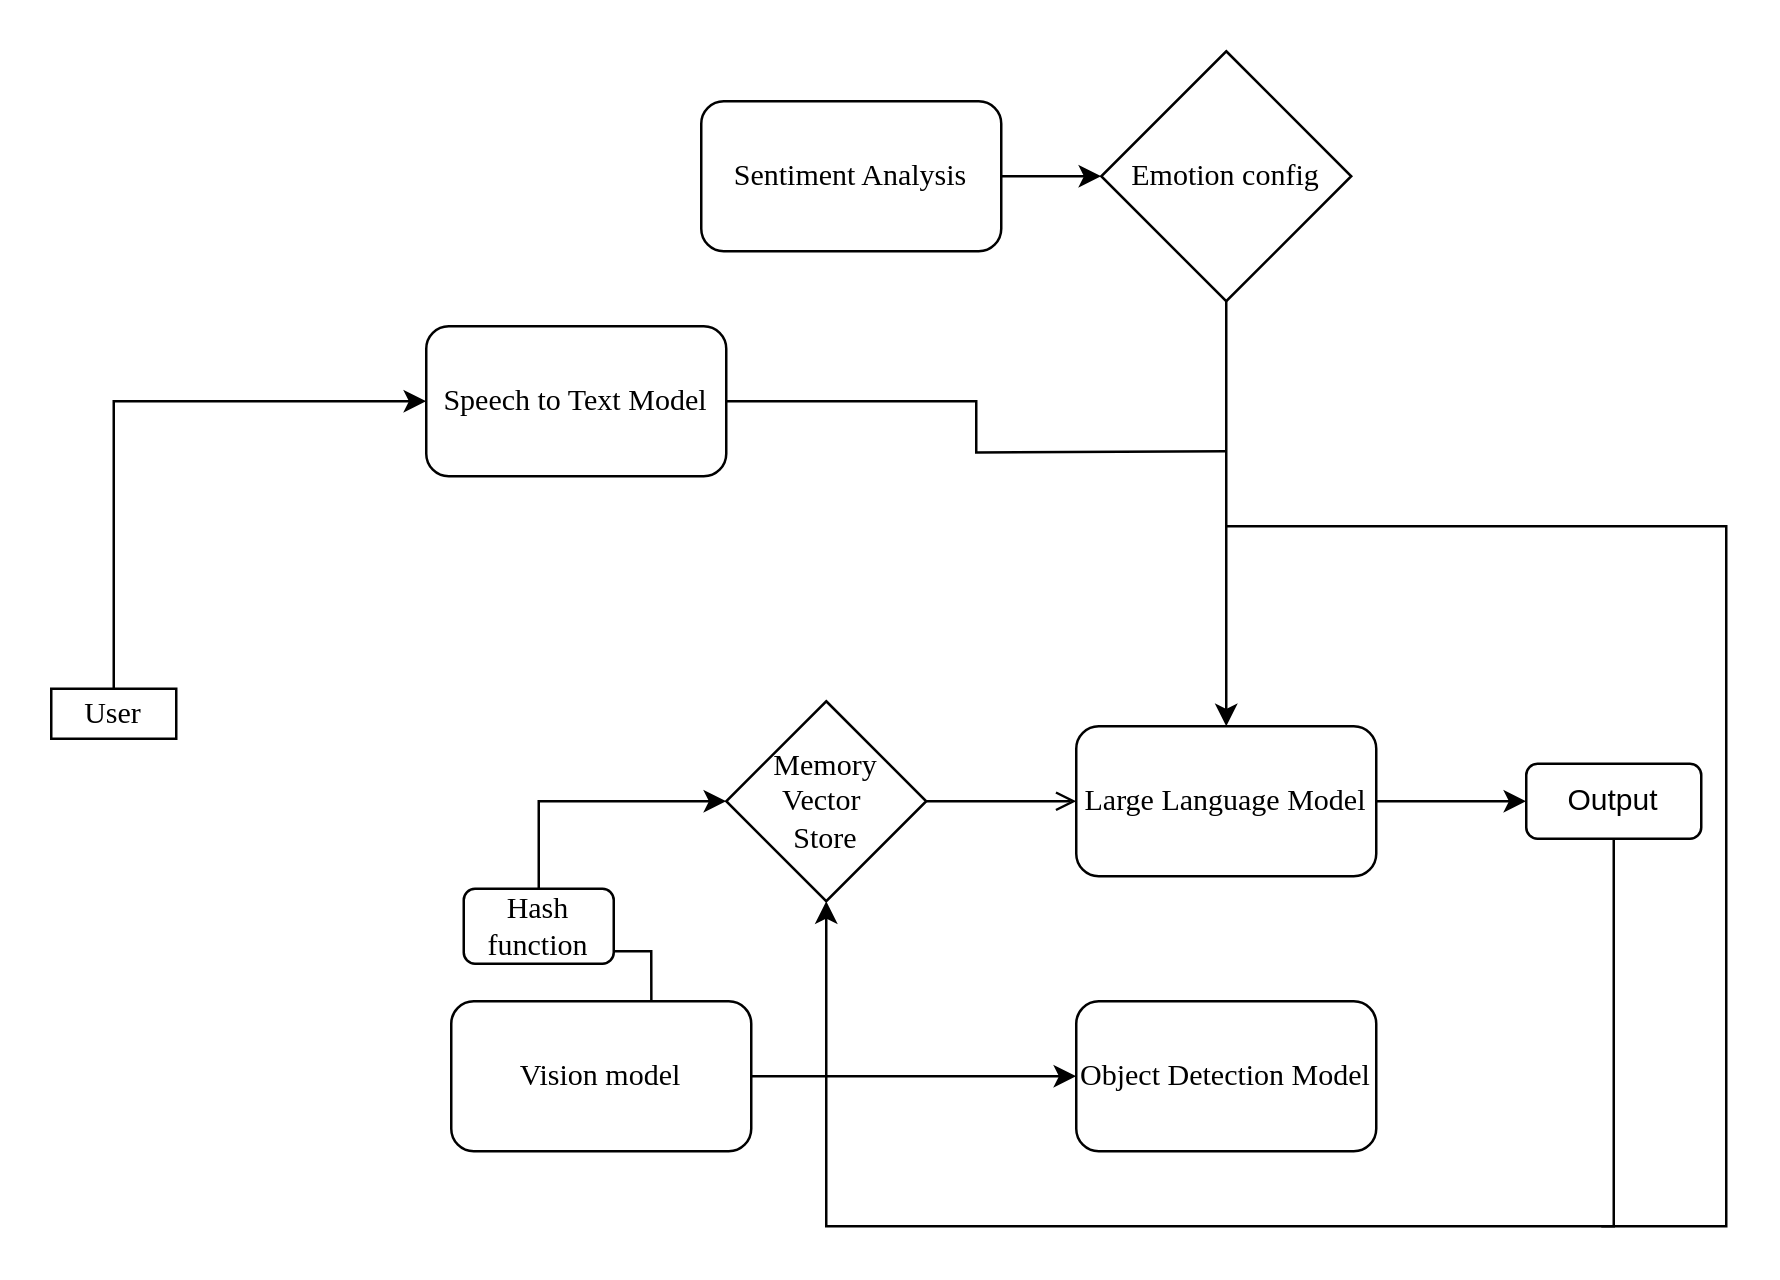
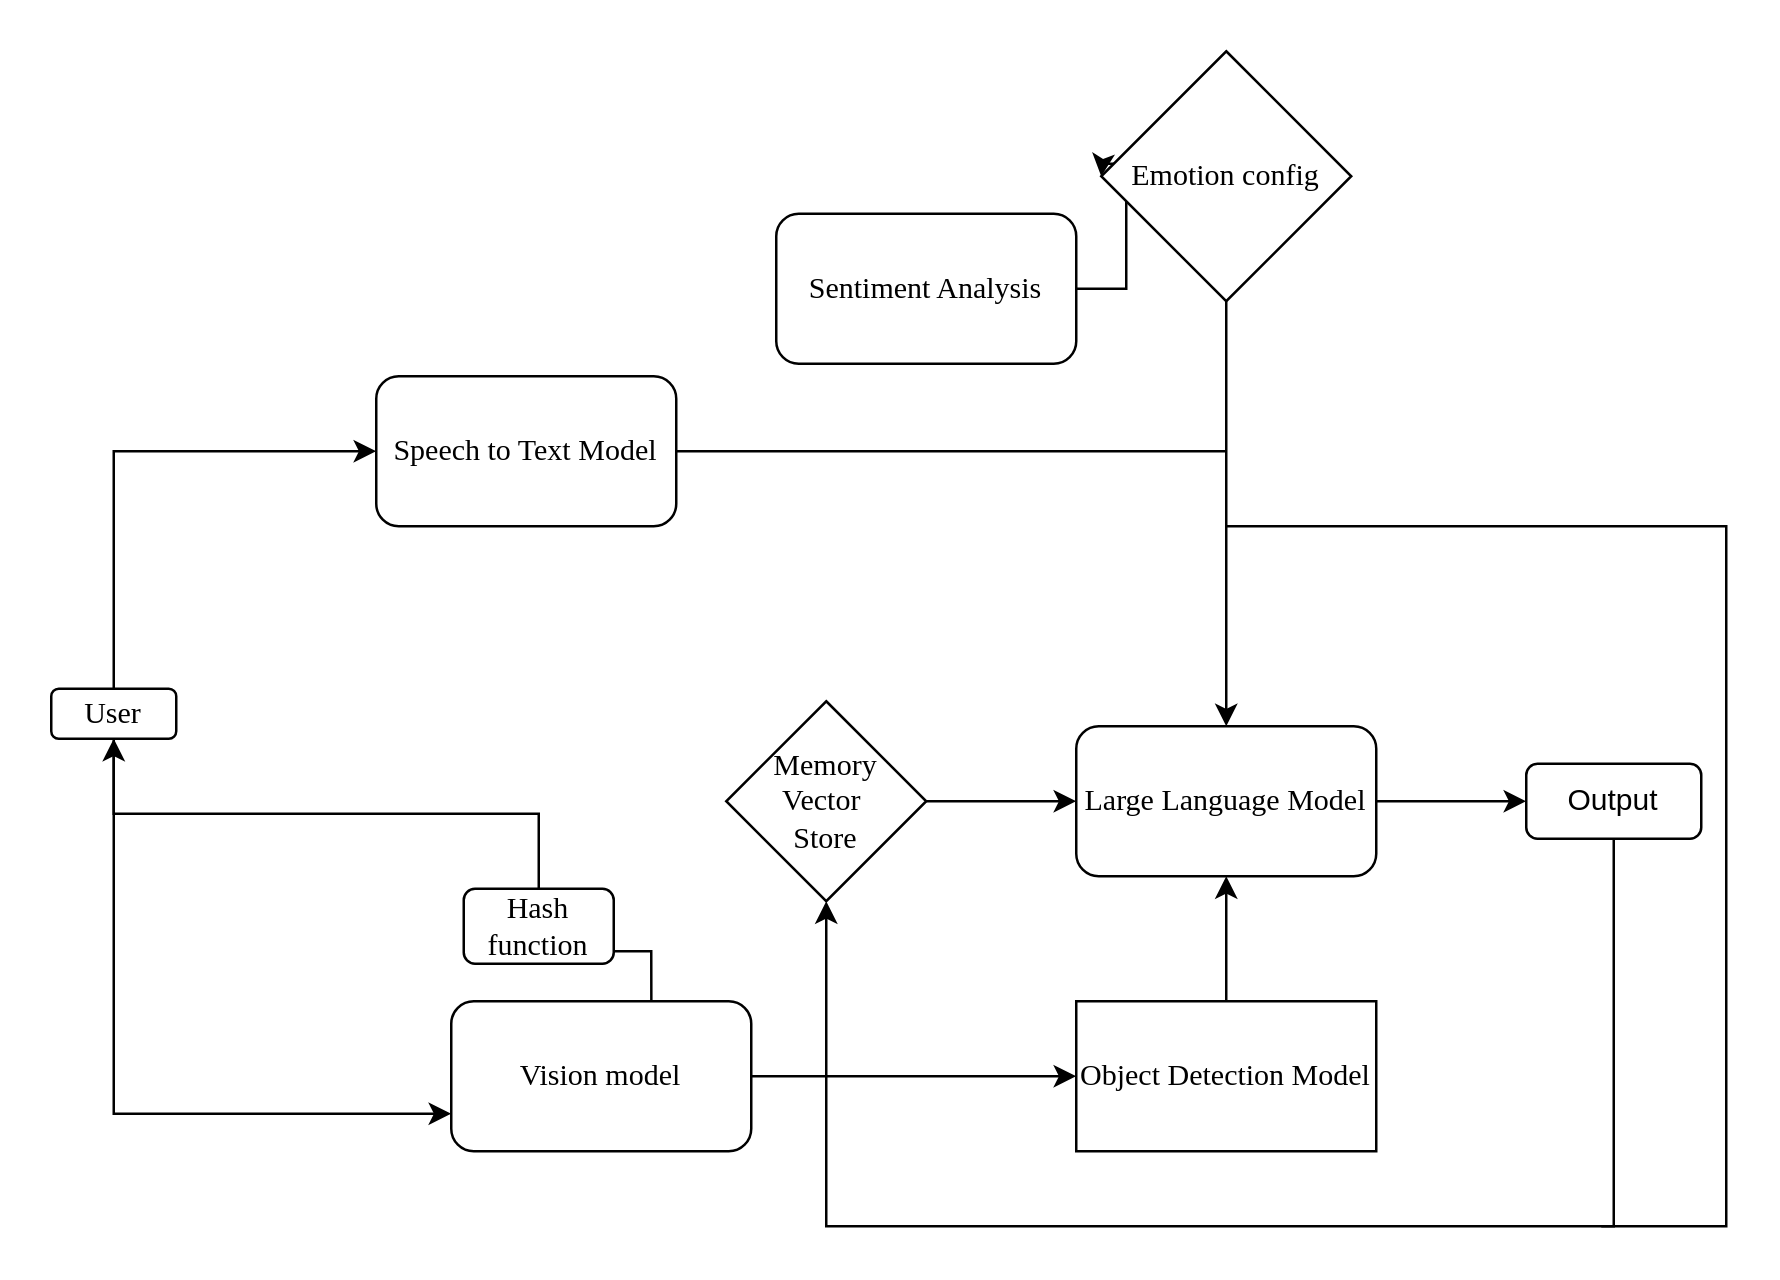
node "Sentiment Analysis": moved (851, 176) -> (926, 289)
node "Speech to Text Model": moved (576, 401) -> (526, 451)
node "User": shape rectangle -> rounded rectangle
edge "Hash function" -> "Memory Vector Store": now "Hash function" -> "User"
edge "Memory Vector Store" -> "Large Language Model": arrowhead open -> classic
edge "Object Detection Model" -> "Large Language Model": added
node "Object Detection Model": shape rounded rectangle -> rectangle
edge "User" -> "Vision model": added
